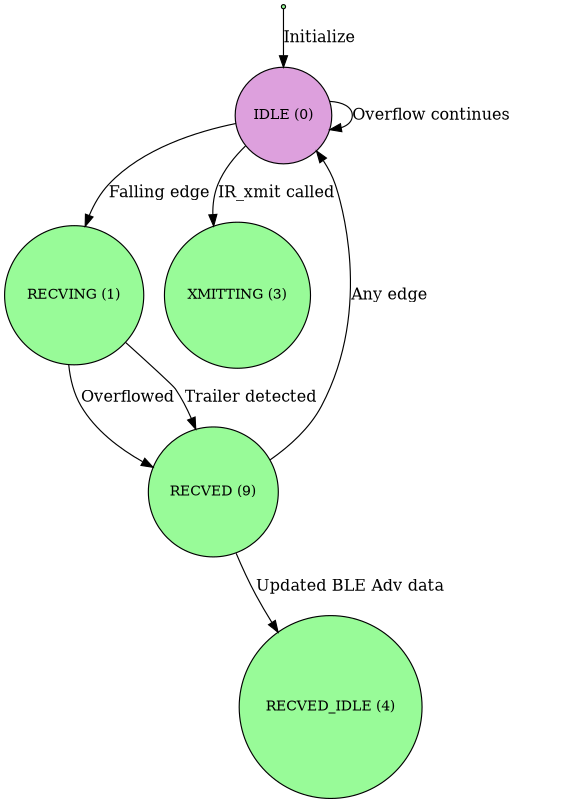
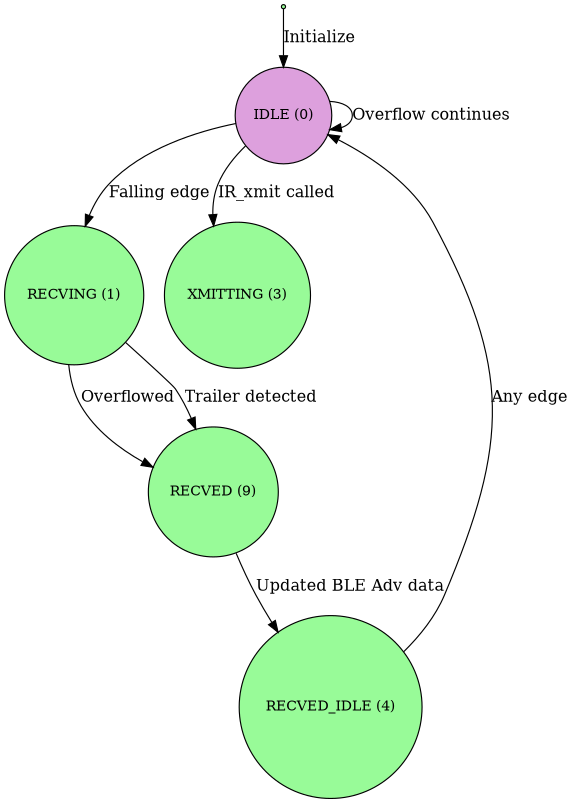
edge "RECVED (9)" -> "IDLE (0)": now "RECVED_IDLE (4)" -> "IDLE (0)"
